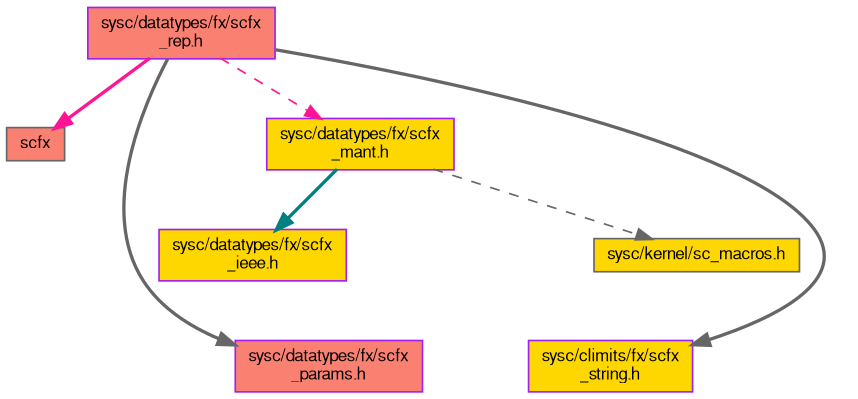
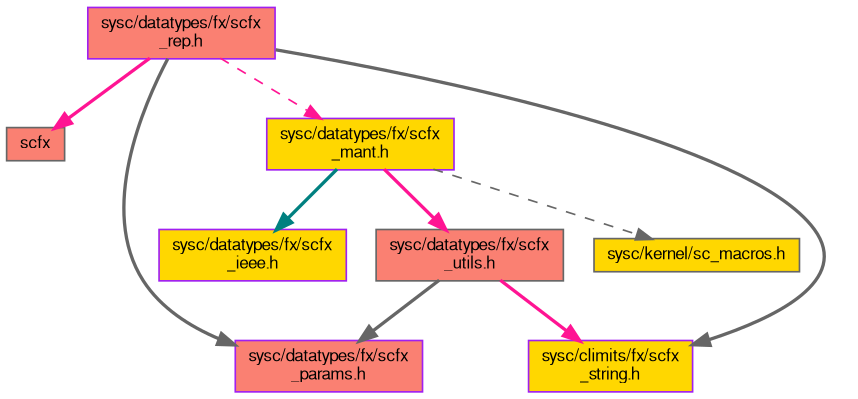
node "sysc/datatypes/fx/scfx _utils.h": added
